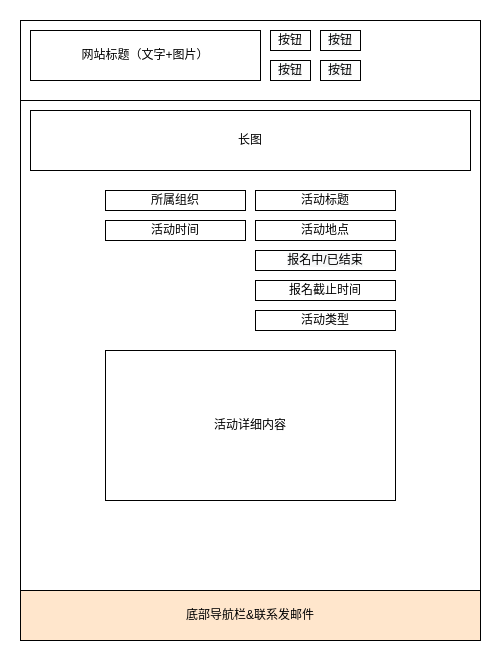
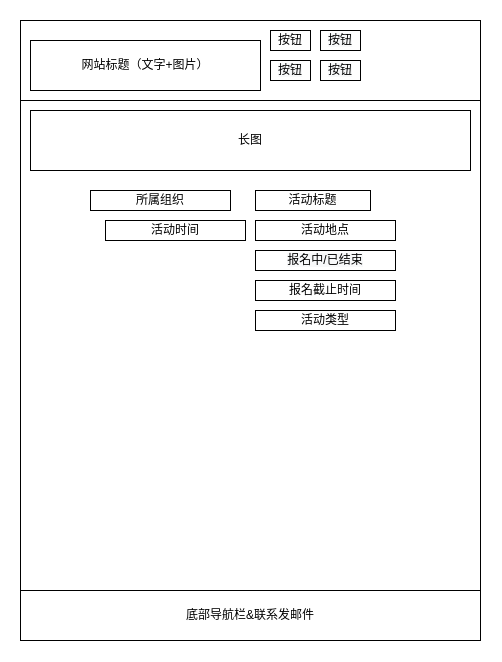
node "网站标题（文字+图片）": moved (146, 56) -> (146, 66)
node "所属组织": moved (176, 201) -> (161, 201)
node "活动标题": size 140x20 -> 115x20
node "活动详细内容": removed
node "底部导航栏&联系发邮件": fillcolor #ffe6cc -> #ffffff
